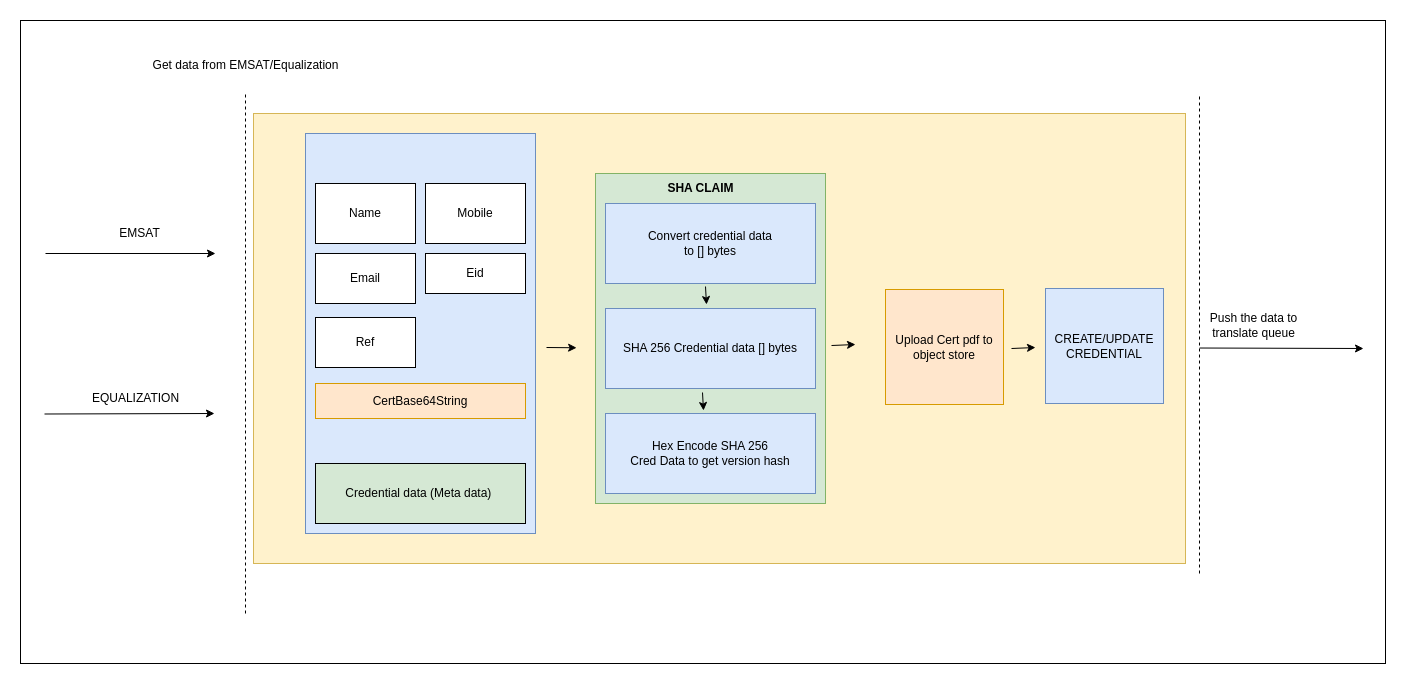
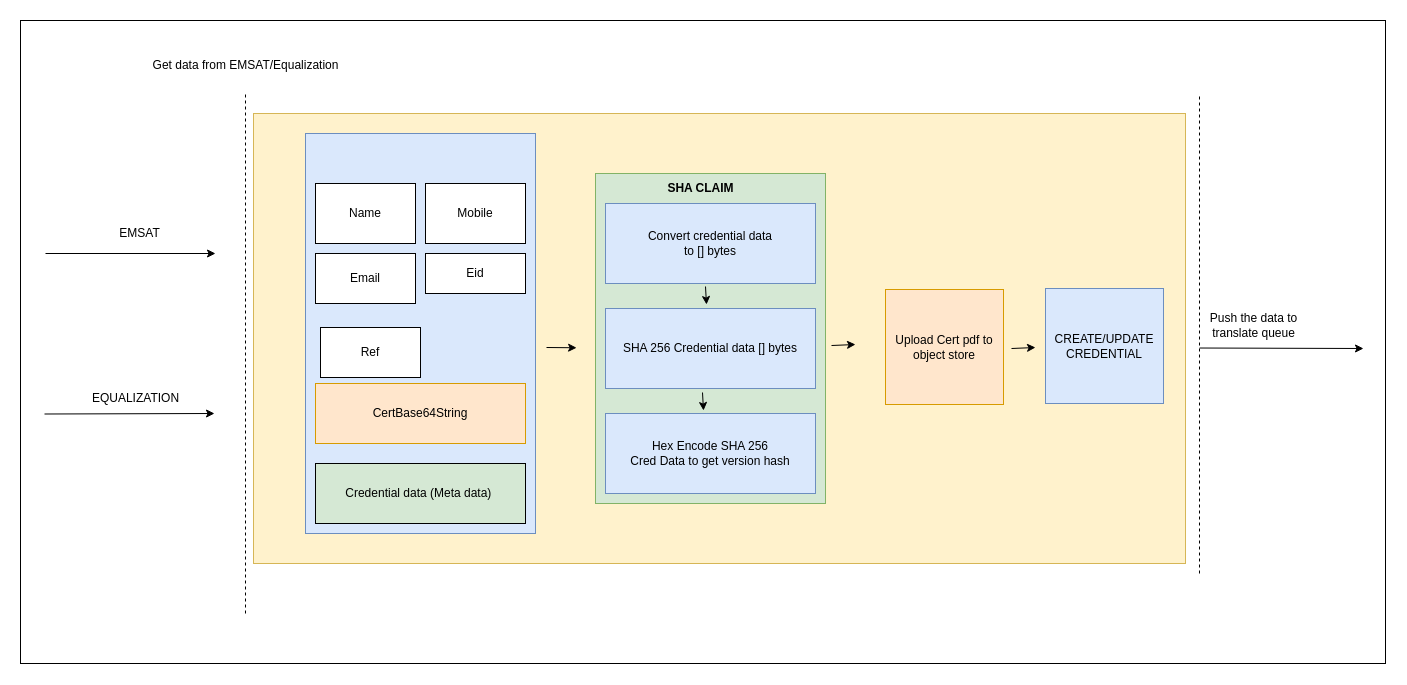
node "Ref": moved (366, 343) -> (371, 353)
node "CertBase64String": size 210x35 -> 210x60
